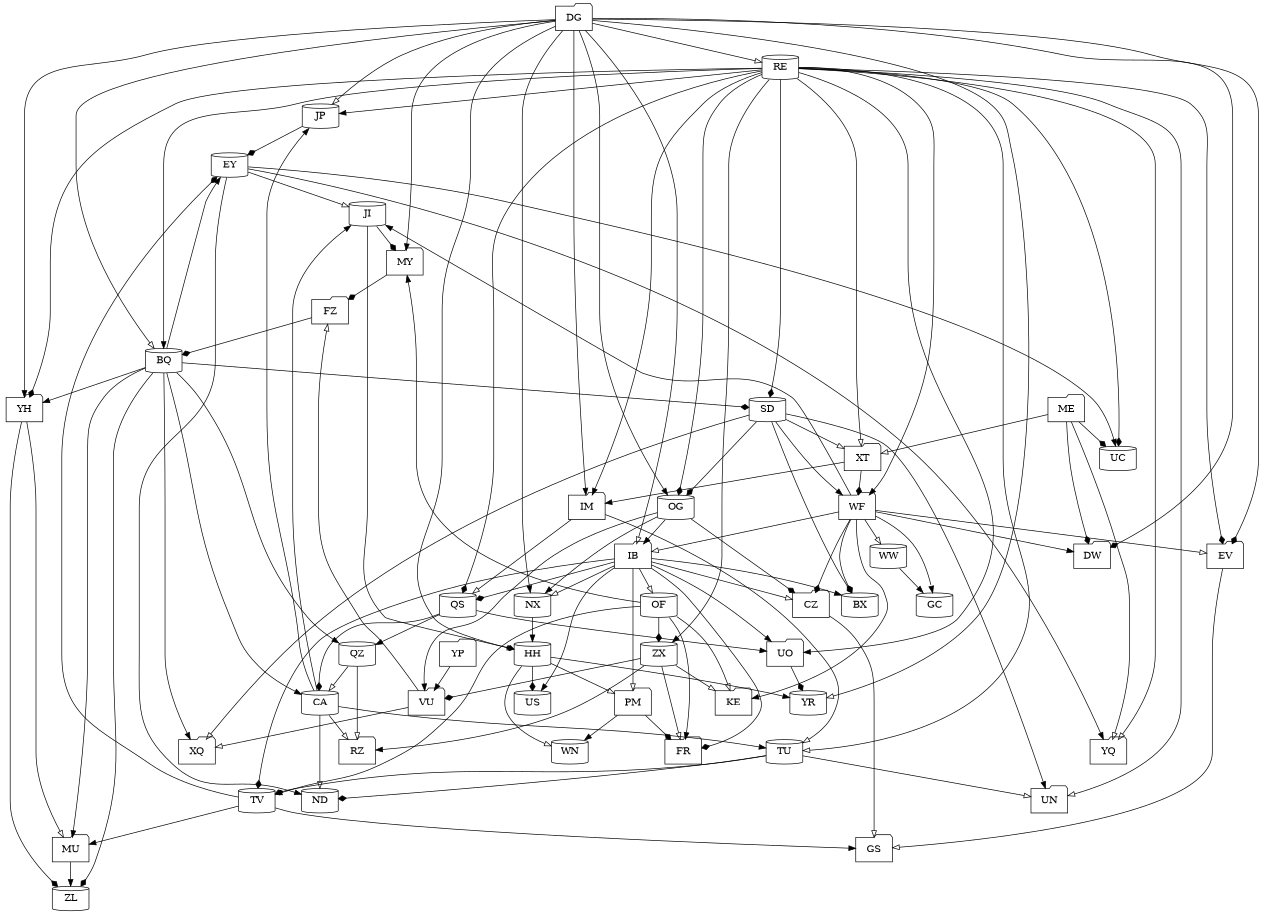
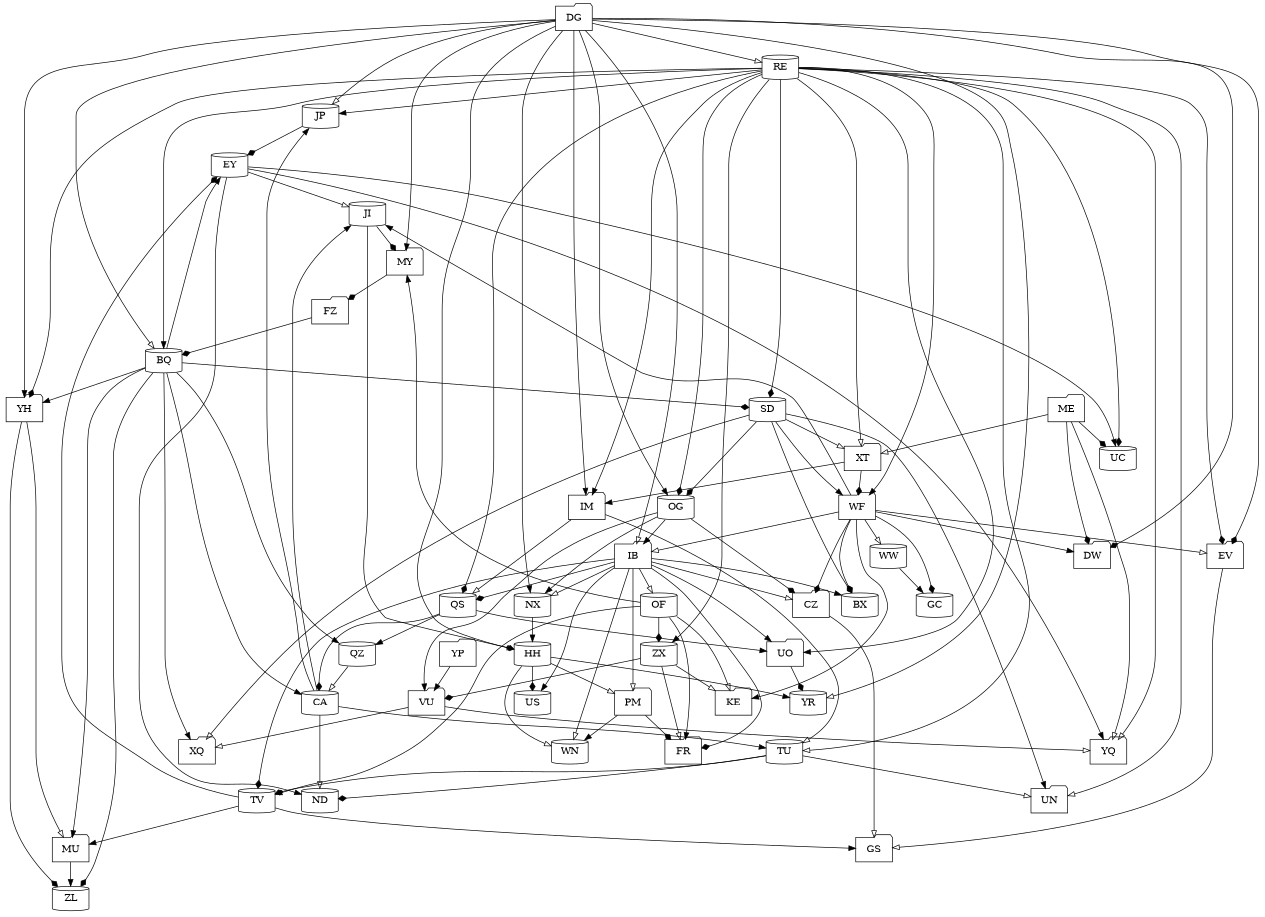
edge "VU" -> "FZ": now "VU" -> "YQ"
edge "WF" -> "GC": arrowhead normal -> diamond
edge "IB" -> "WN": added
node "RZ": removed
